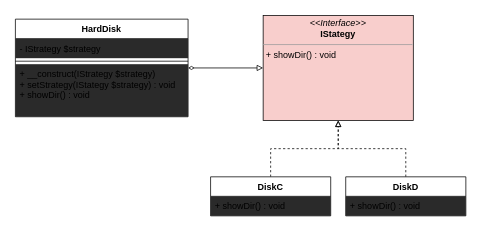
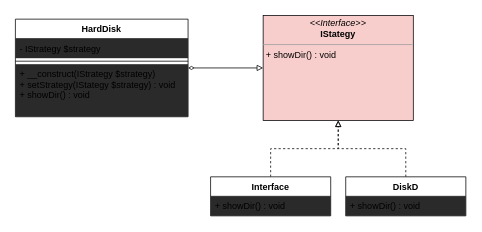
node "DiskC": label "DiskC" -> "Interface"
